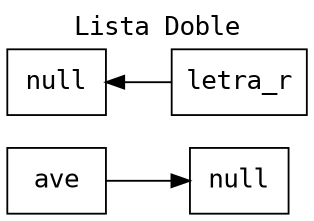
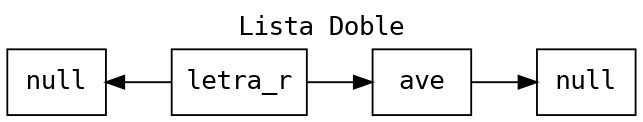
edge "letra_r" -> "ave": added
